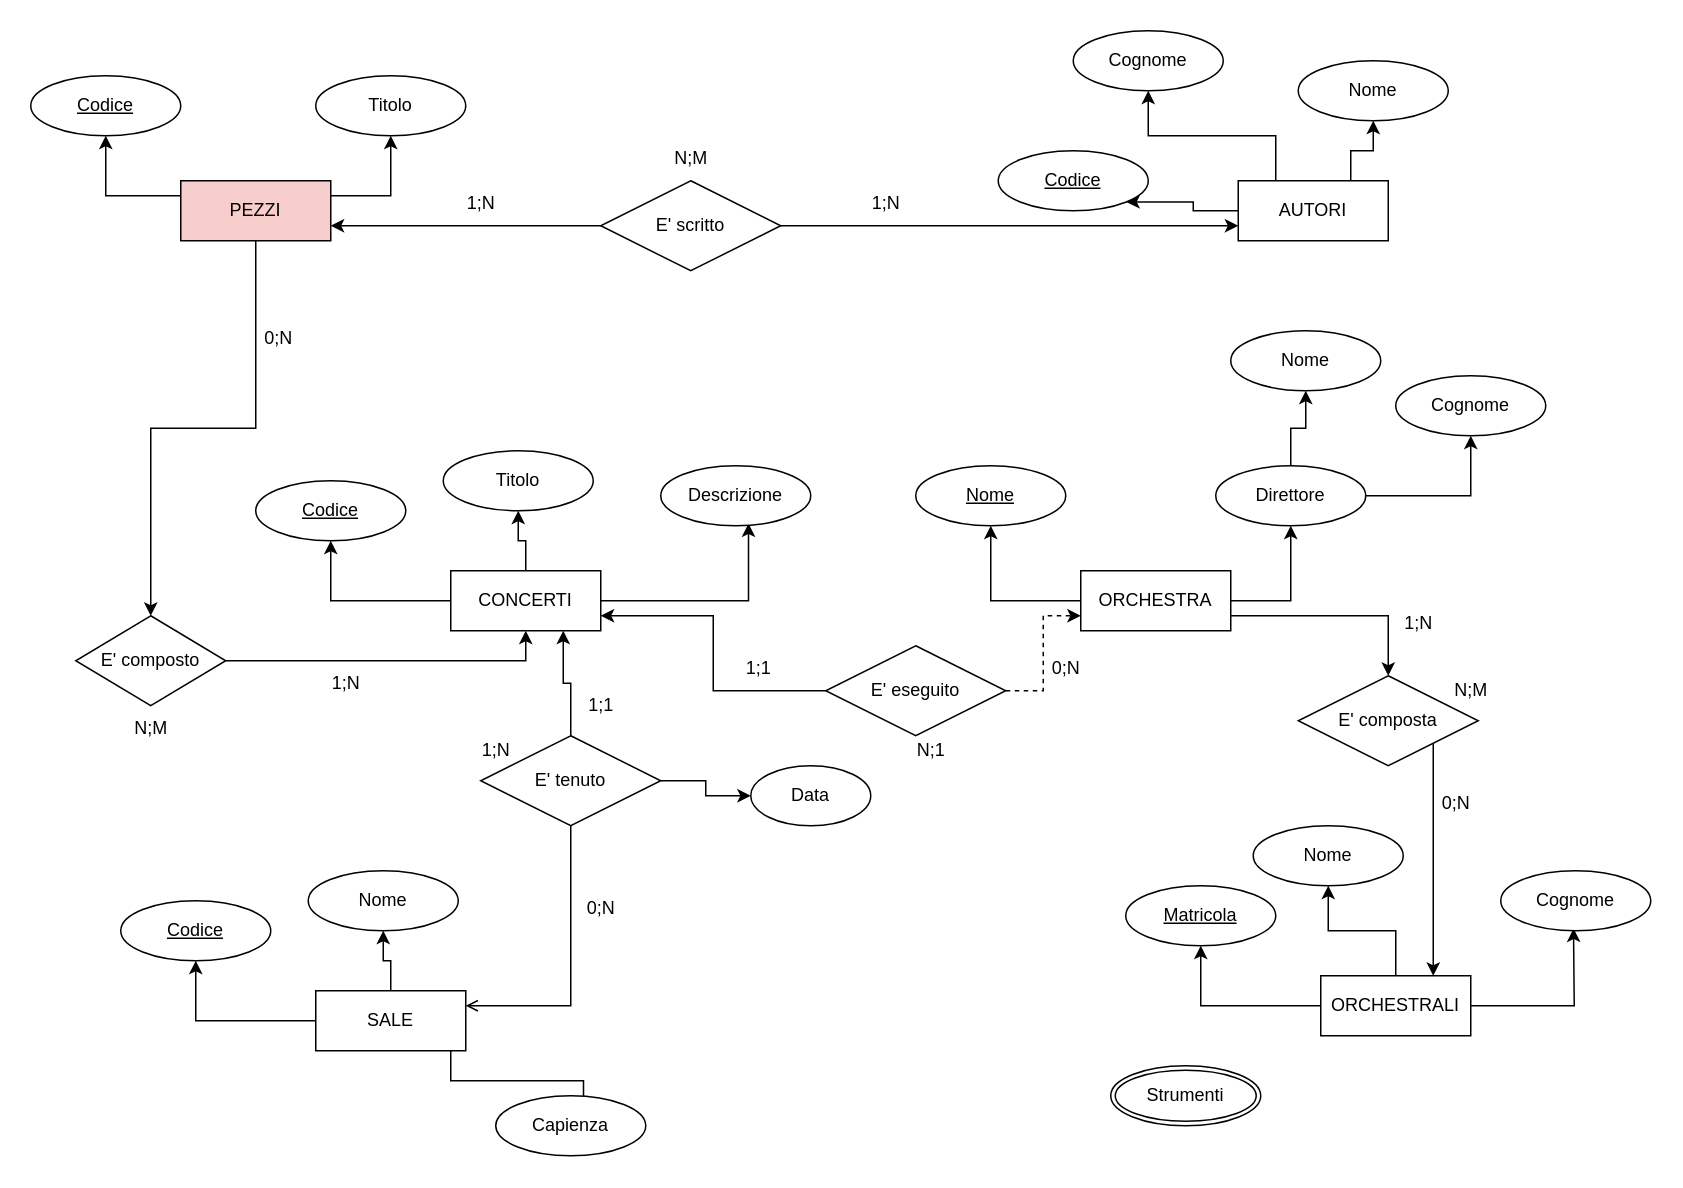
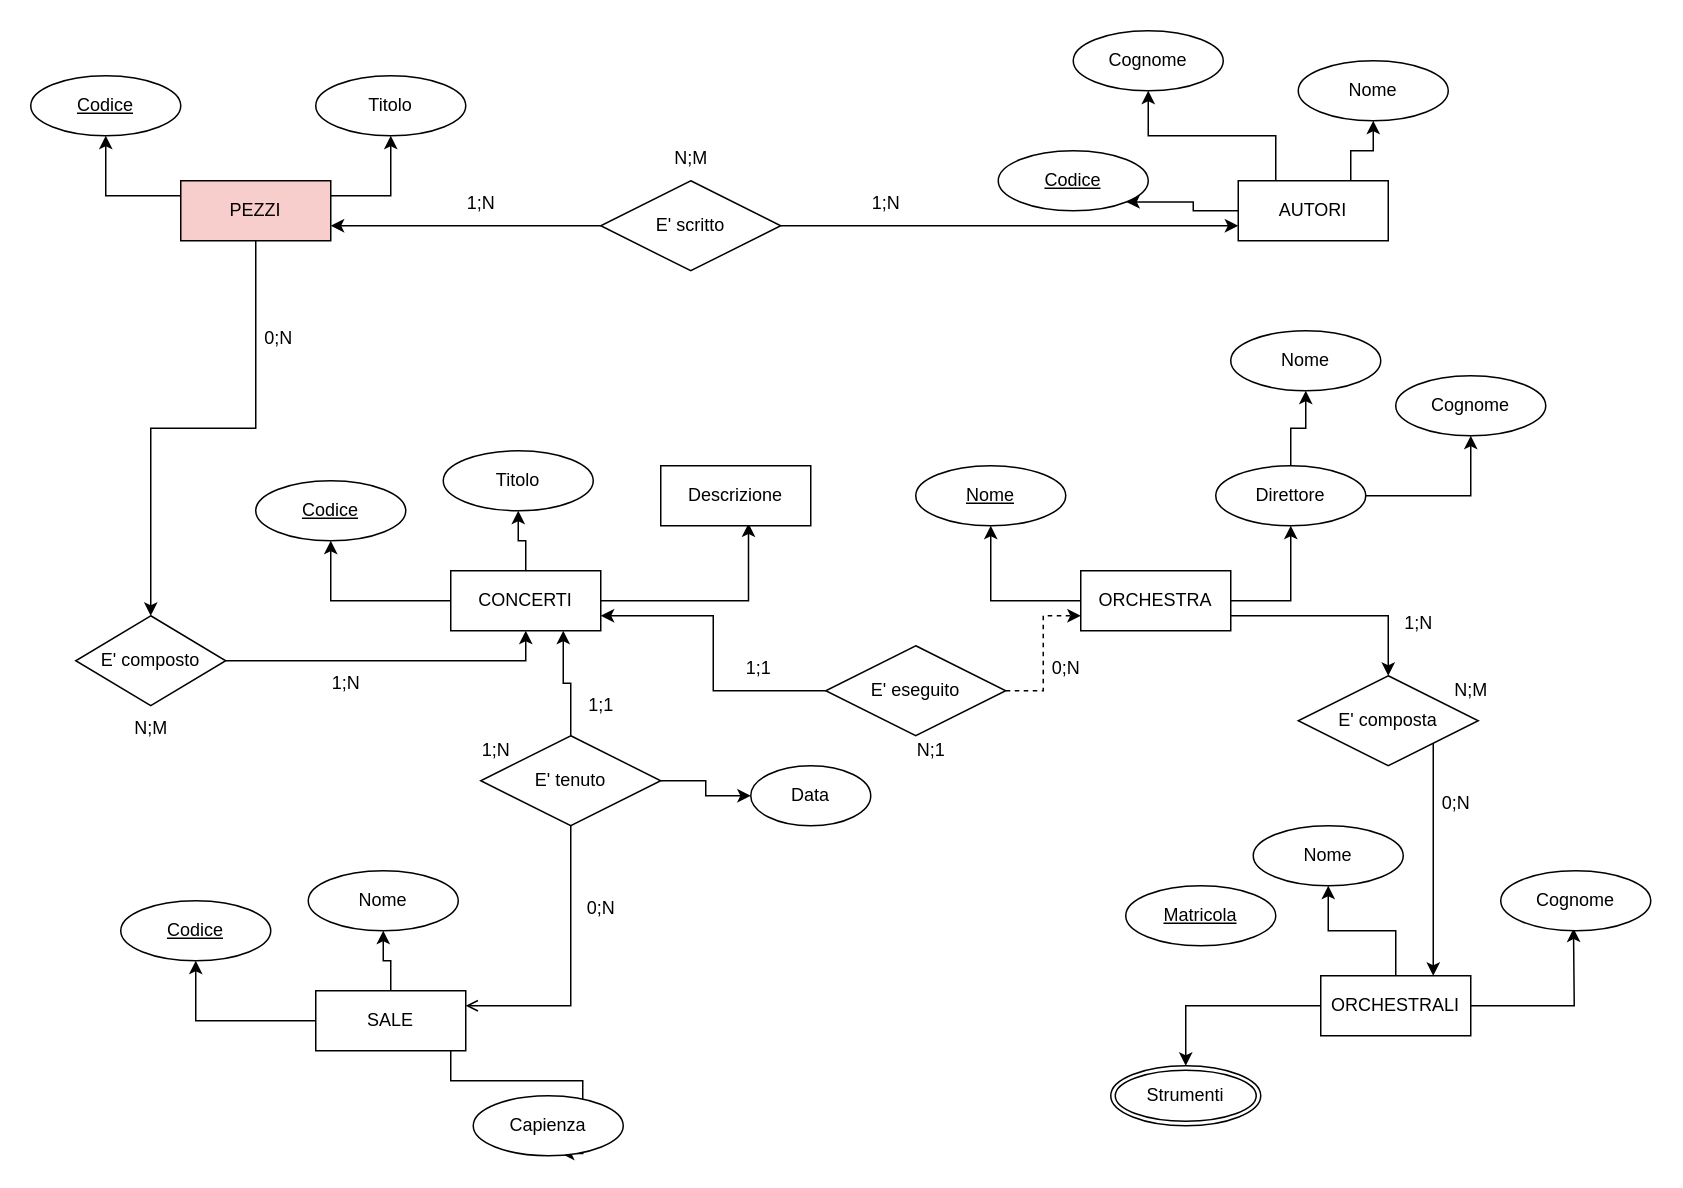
node "Descrizione": shape ellipse -> rectangle
edge "ORCHESTRALI" -> "Matricola": now "ORCHESTRALI" -> "Strumenti"
node "Capienza": moved (571, 1126) -> (548, 1126)
